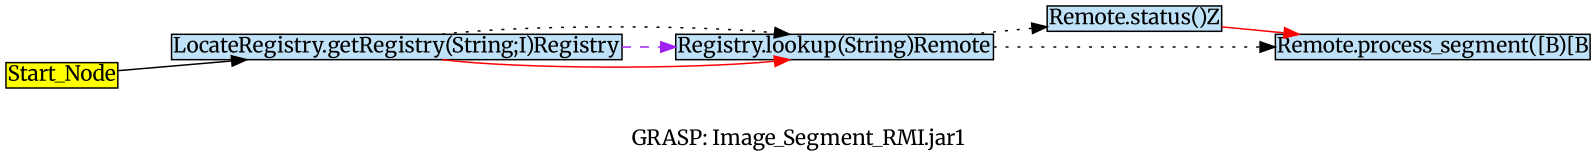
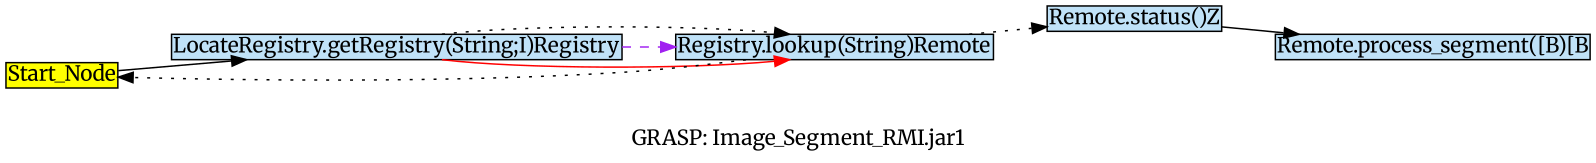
edge "Remote.status()Z" -> "Remote.process_segment([B)[B": color red -> black
edge "Registry.lookup(String)Remote" -> "Remote.process_segment([B)[B": now "Registry.lookup(String)Remote" -> "Start_Node"
